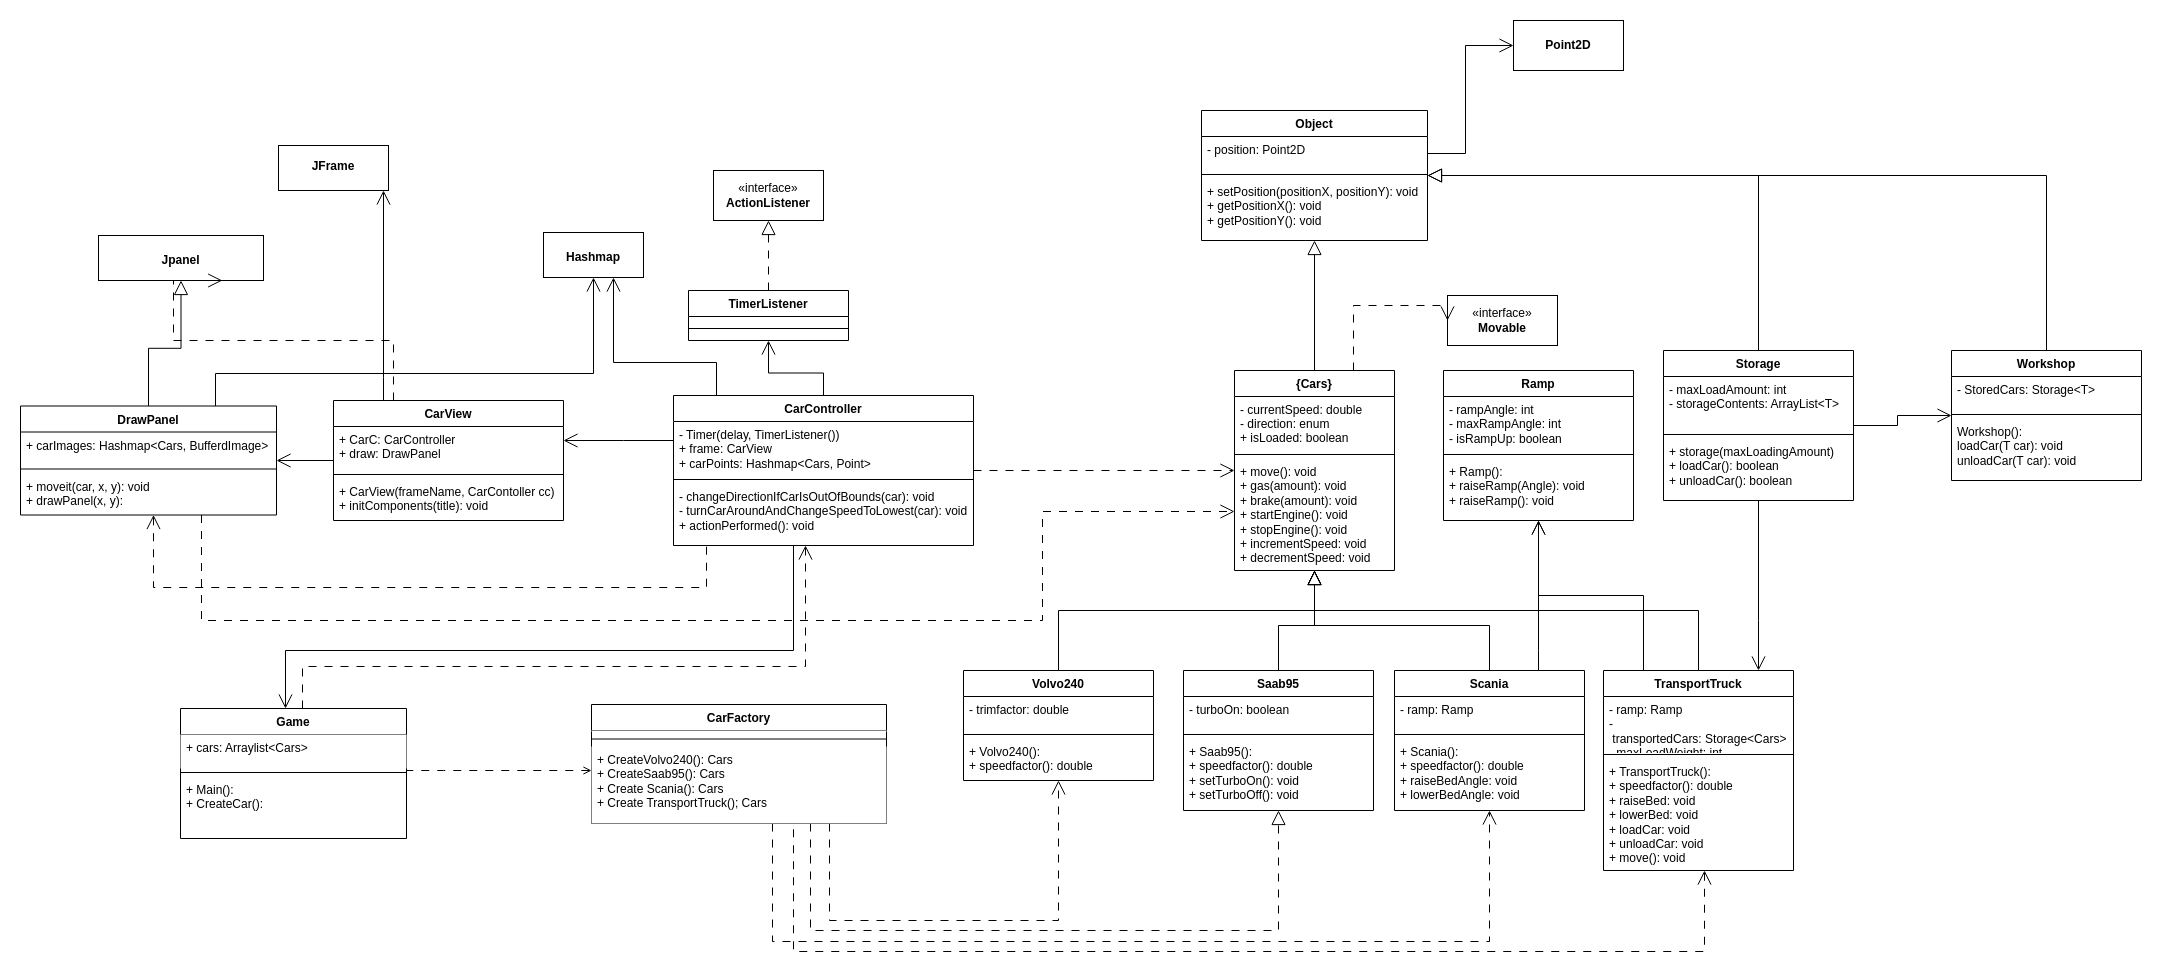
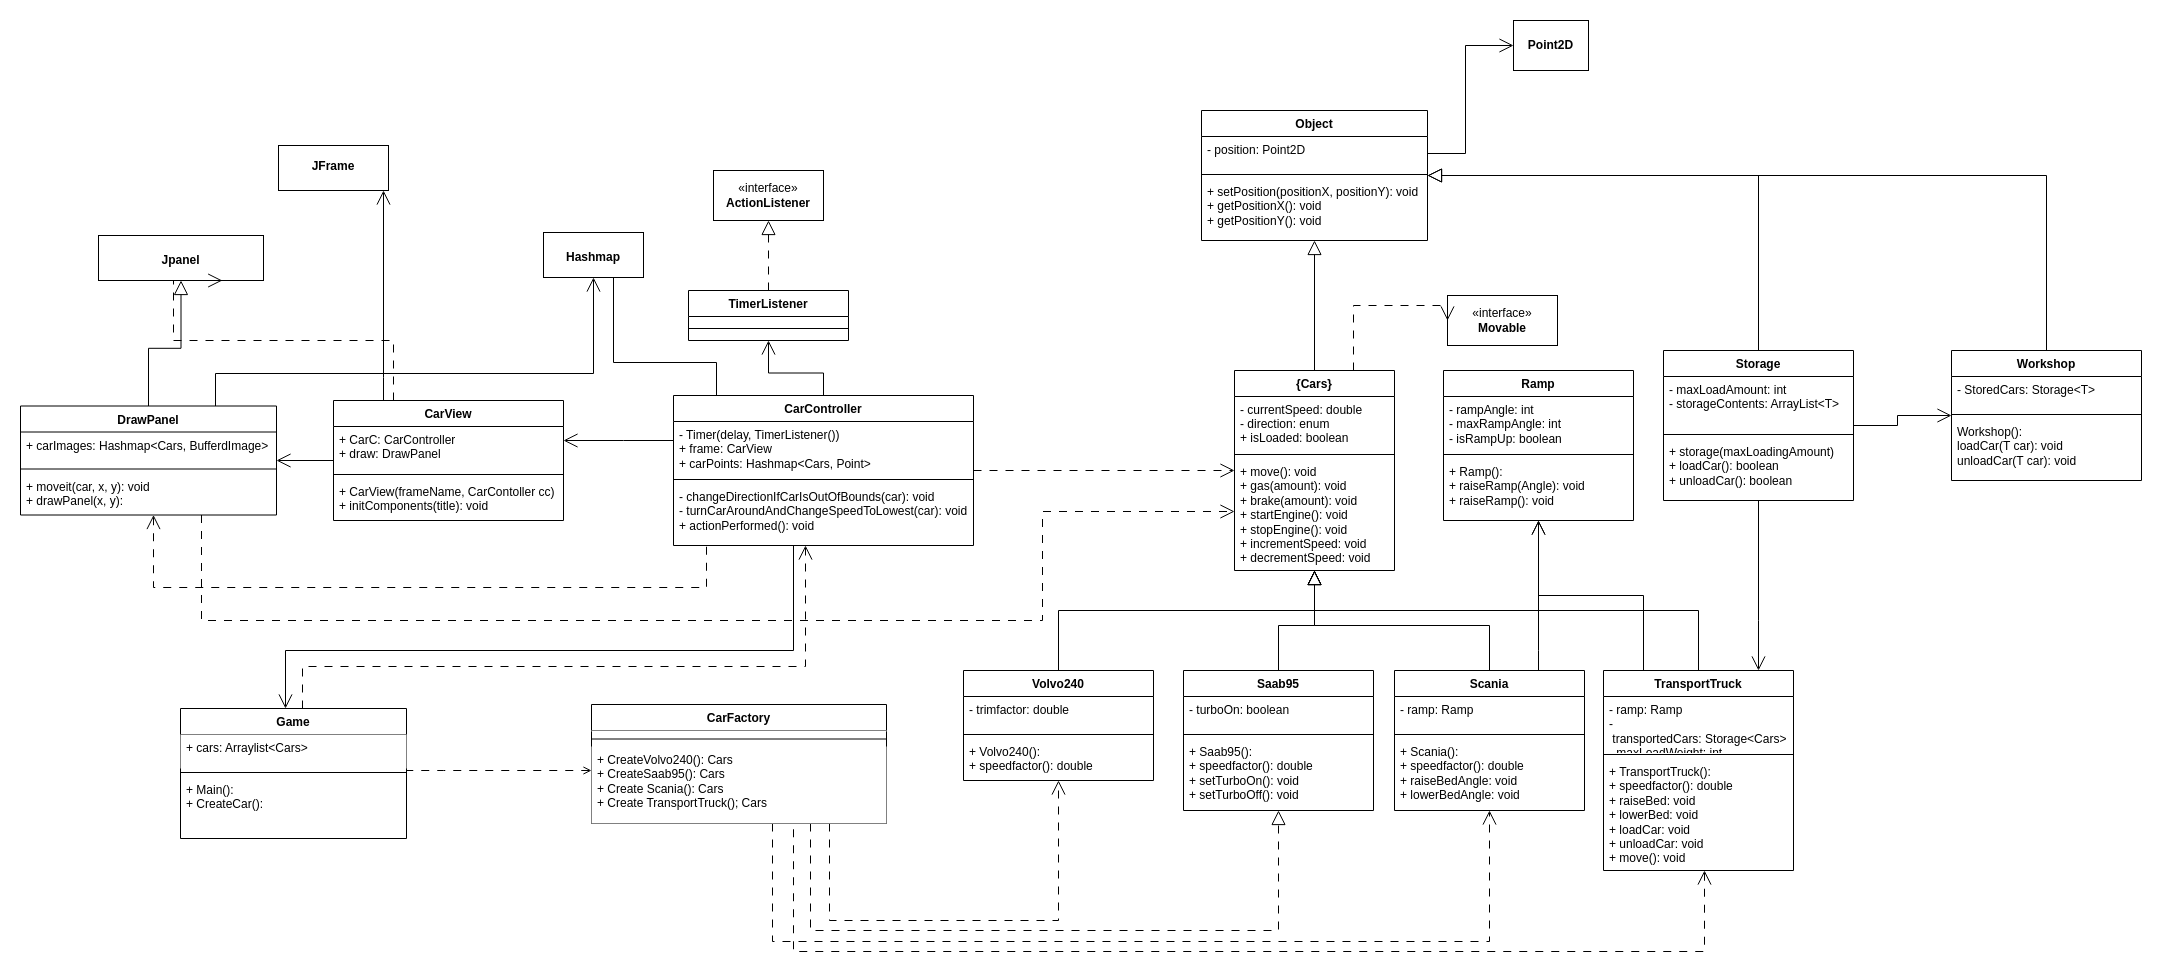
node "Point2D": size 110x50 -> 75x50
edge "CarController" -> "Hashmap": arrowhead open -> none
